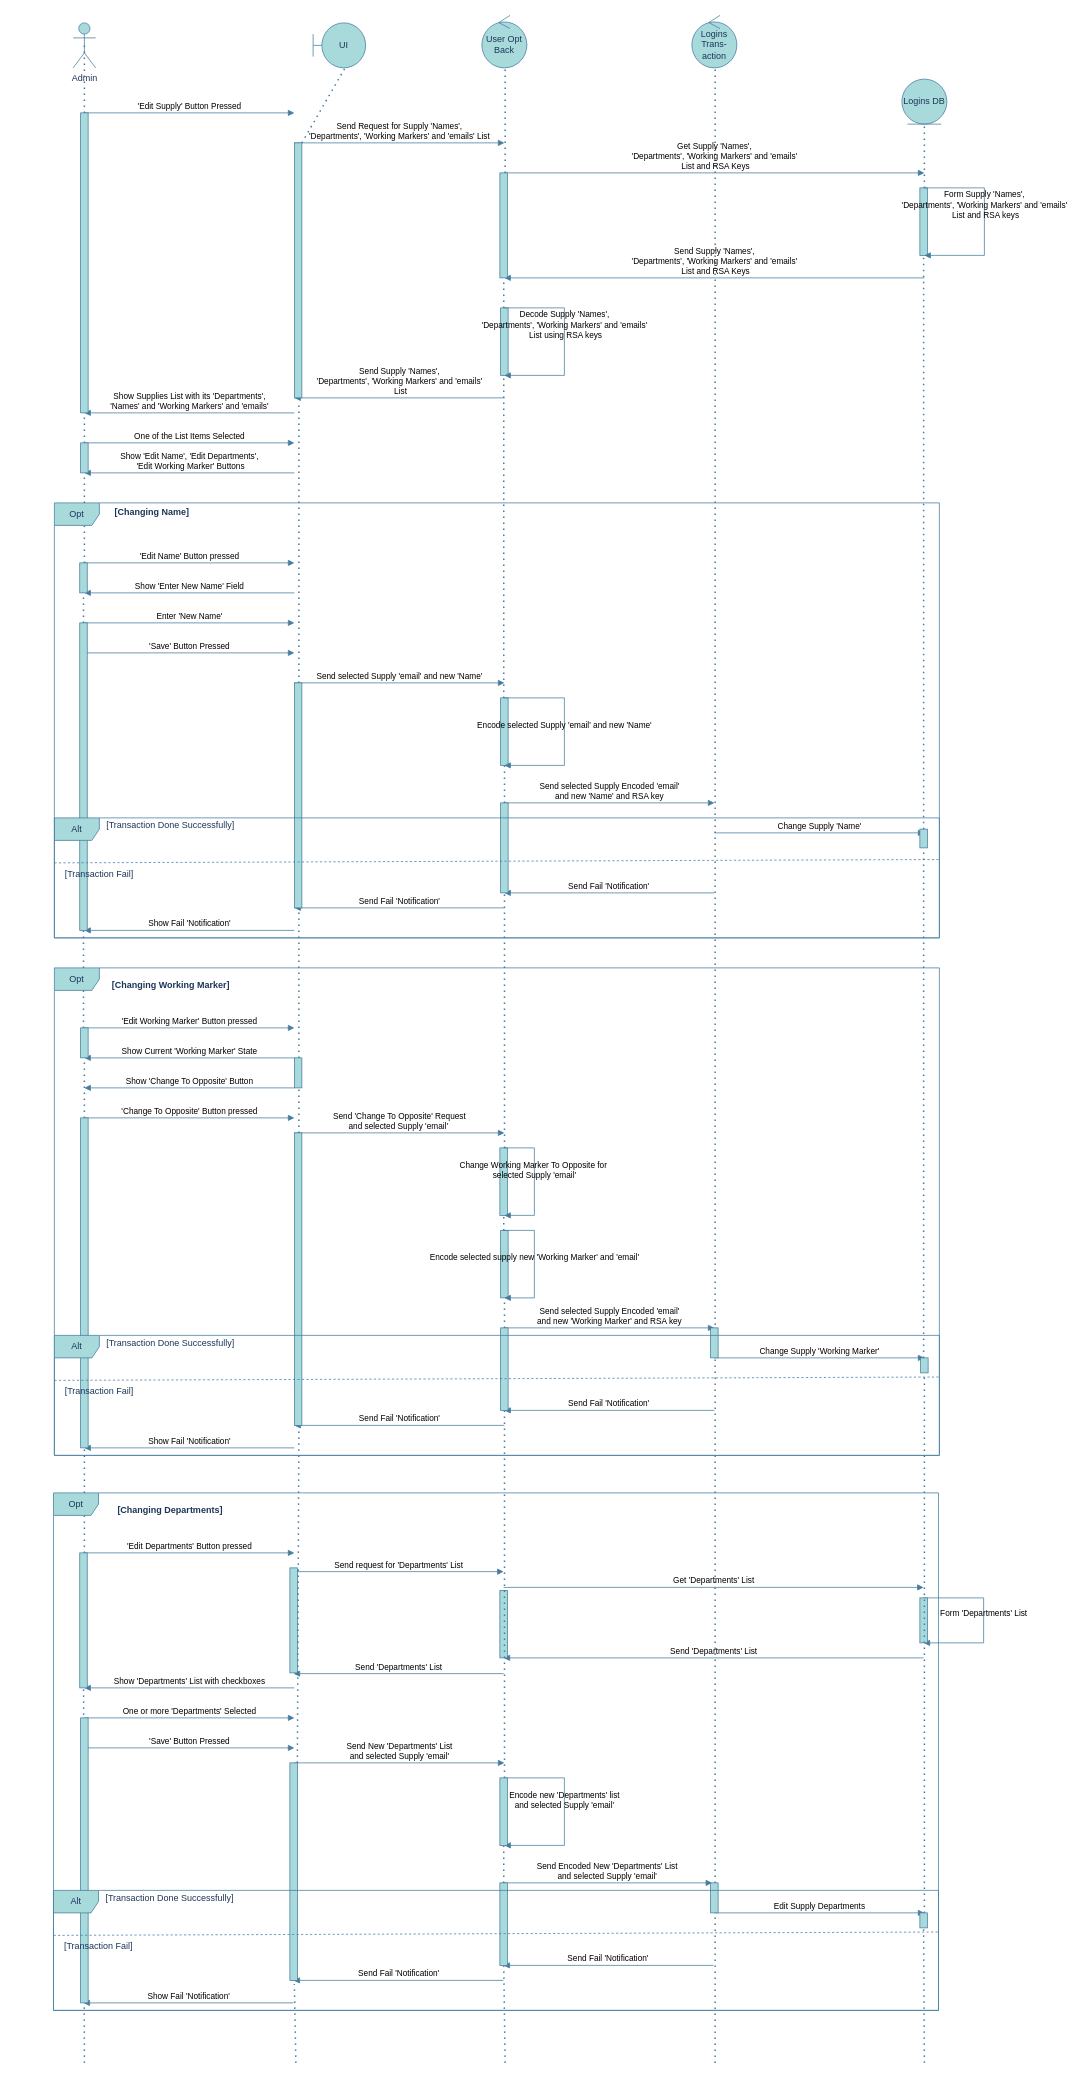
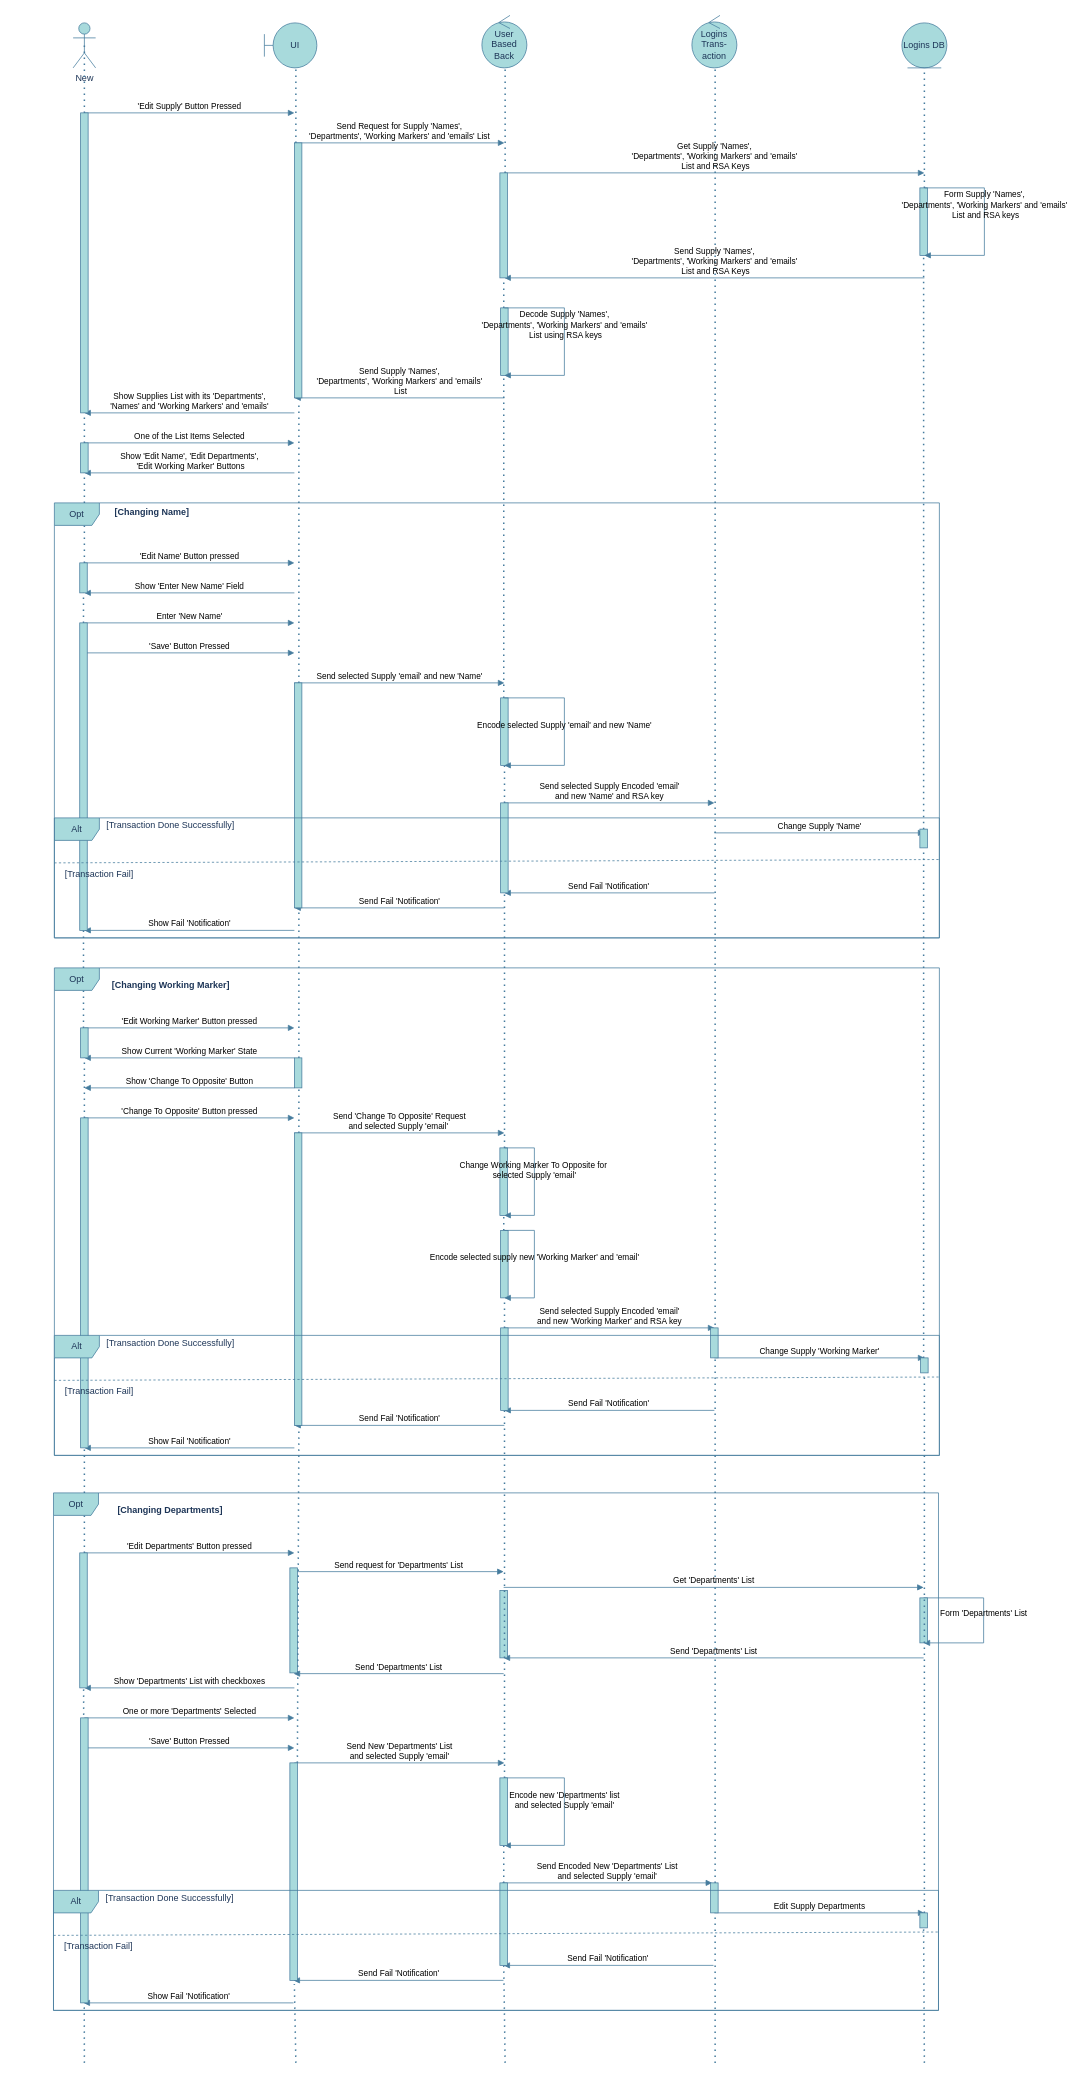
node "UI": moved (339, 45) -> (291, 45)
node "User Opt Back": label "User Opt Back" -> "User Based Back"
node "Admin": label "Admin" -> "New"
node "Logins DB": moved (924, 102) -> (924, 45)
